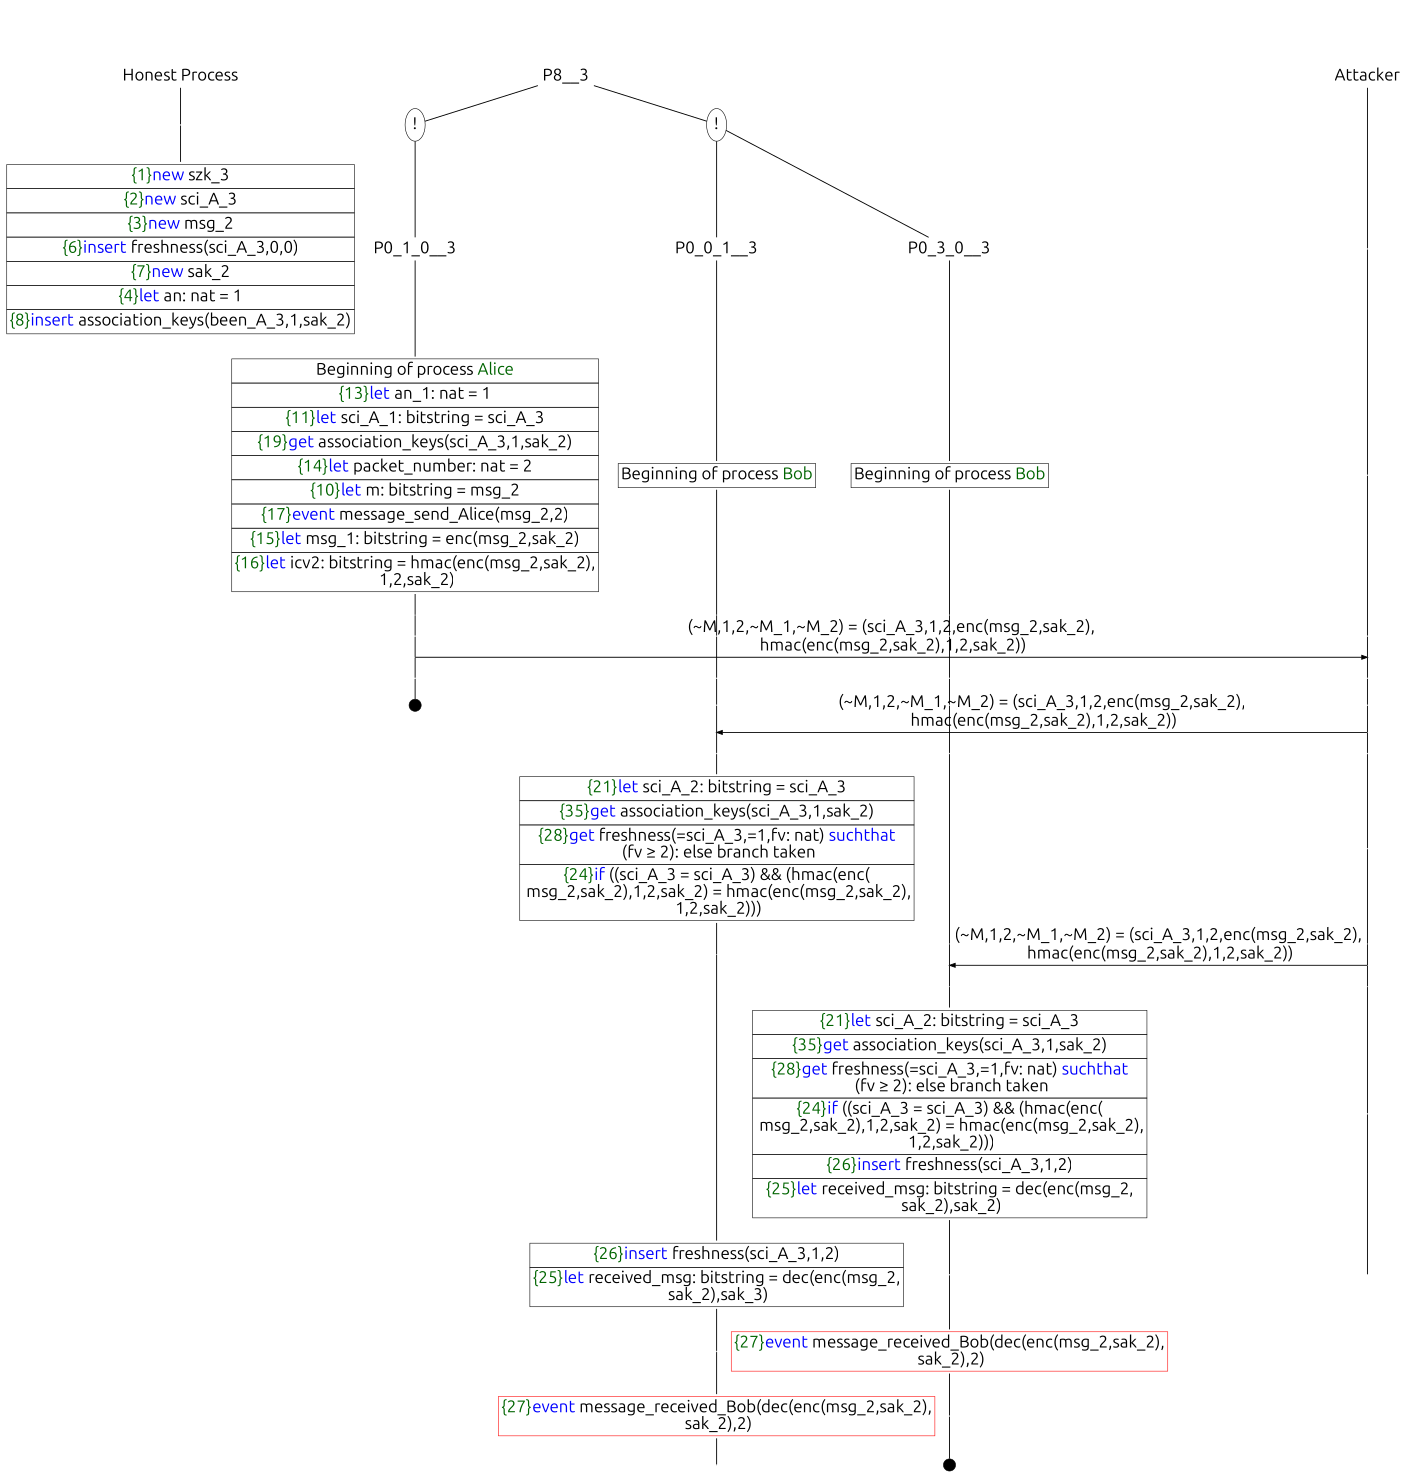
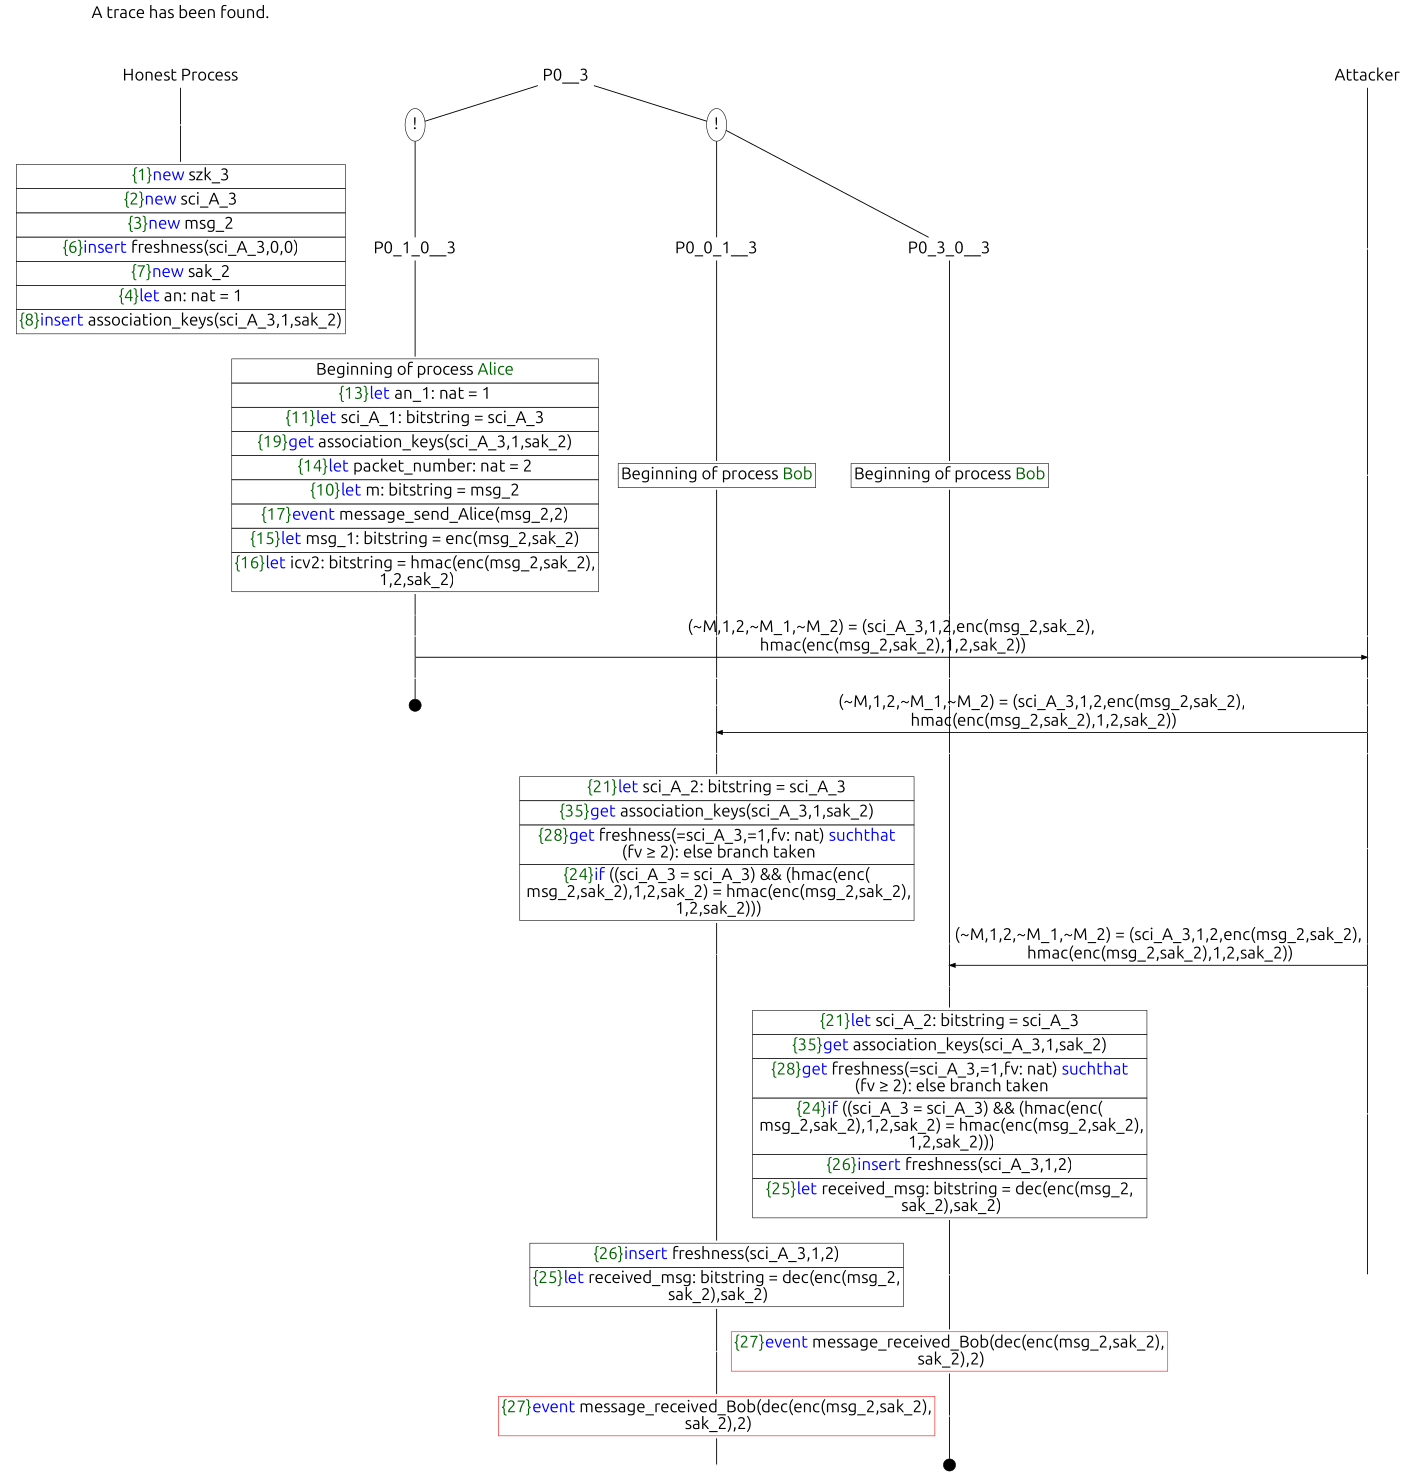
node "A trace has been found.": added
node "P8__3": label "P8__3" -> "P0__3"
node "{1}": text "association_keys(been_A_3,1,sak_2)" -> "association_keys(sci_A_3,1,sak_2)"
node "{26}": text "sak_2),sak_3)" -> "sak_2),sak_2)"
